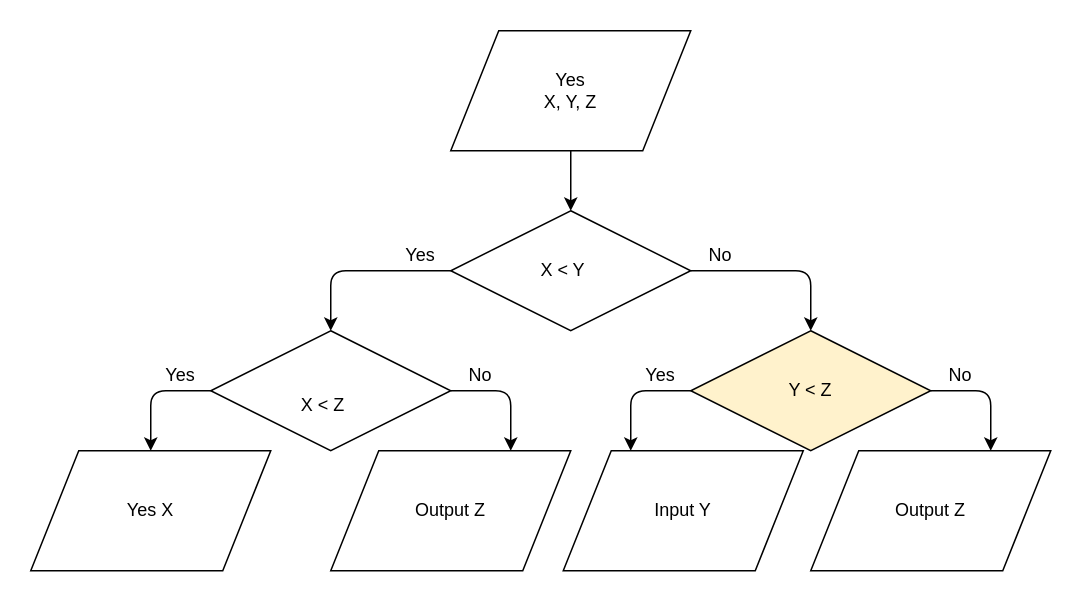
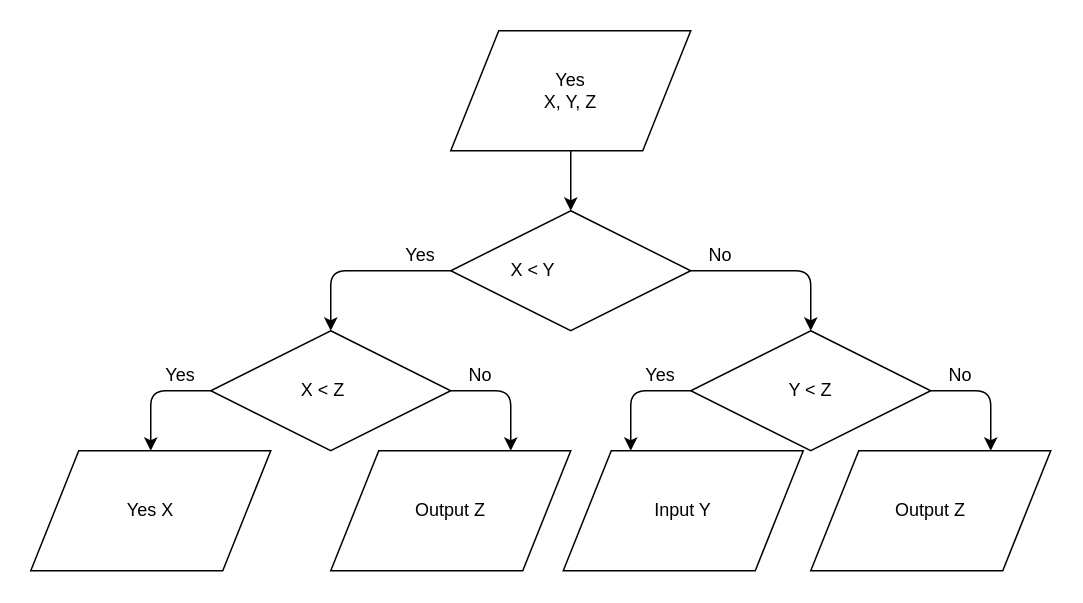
node "X < Y": moved (563, 271) -> (533, 271)
node "Y < Z": fillcolor #fff2cc -> #ffffff
node "X < Z": moved (323, 406) -> (323, 391)
